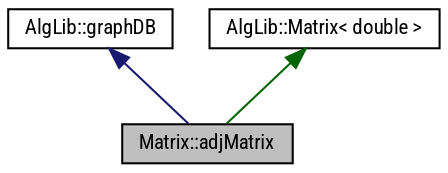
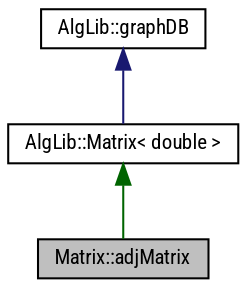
edge "Matrix::adjMatrix" -> "AlgLib::graphDB": now "AlgLib::Matrix< double >" -> "AlgLib::graphDB"
